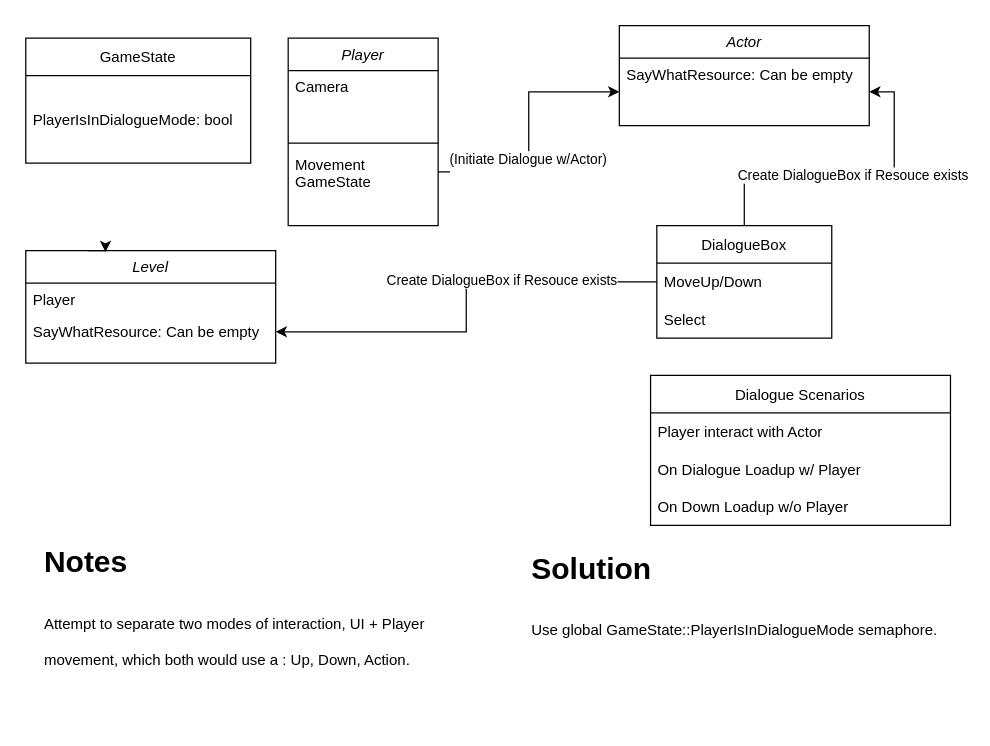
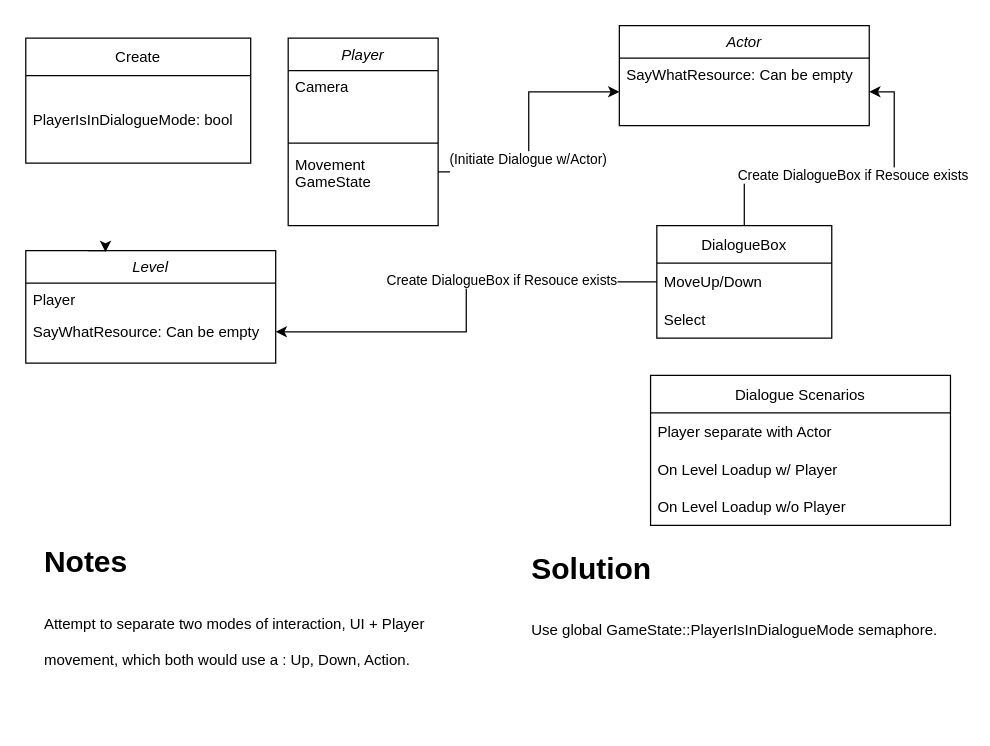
node "GameState": label "GameState" -> "Create"
node "Player interact with Actor": label "Player interact with Actor" -> "Player separate with Actor"
node "On Dialogue Loadup w/ Player": label "On Dialogue Loadup w/ Player" -> "On Level Loadup w/ Player"
node "On Down Loadup w/o Player": label "On Down Loadup w/o Player" -> "On Level Loadup w/o Player"
